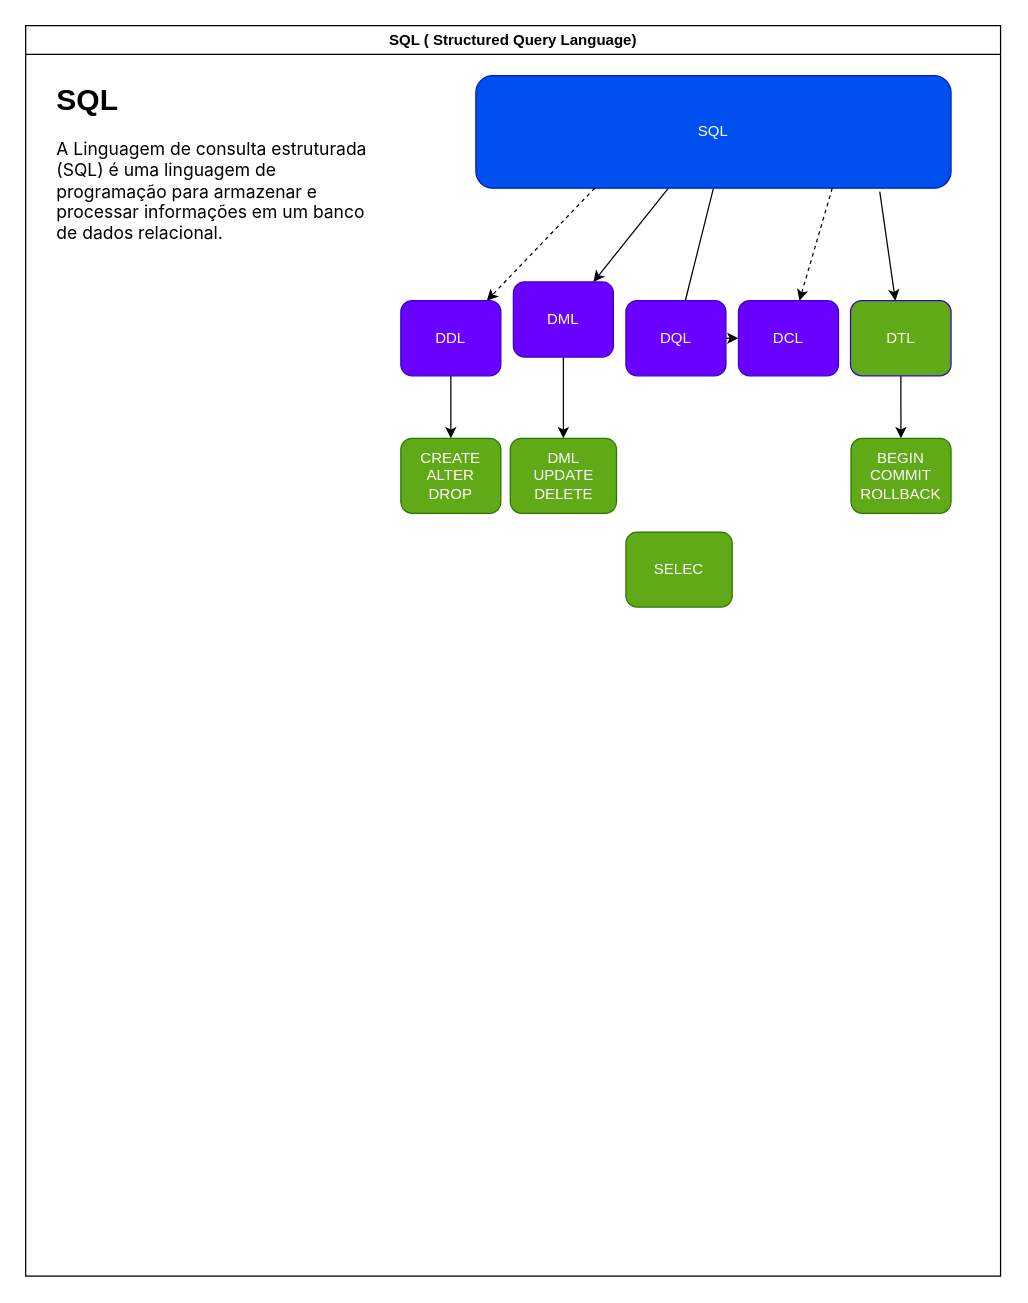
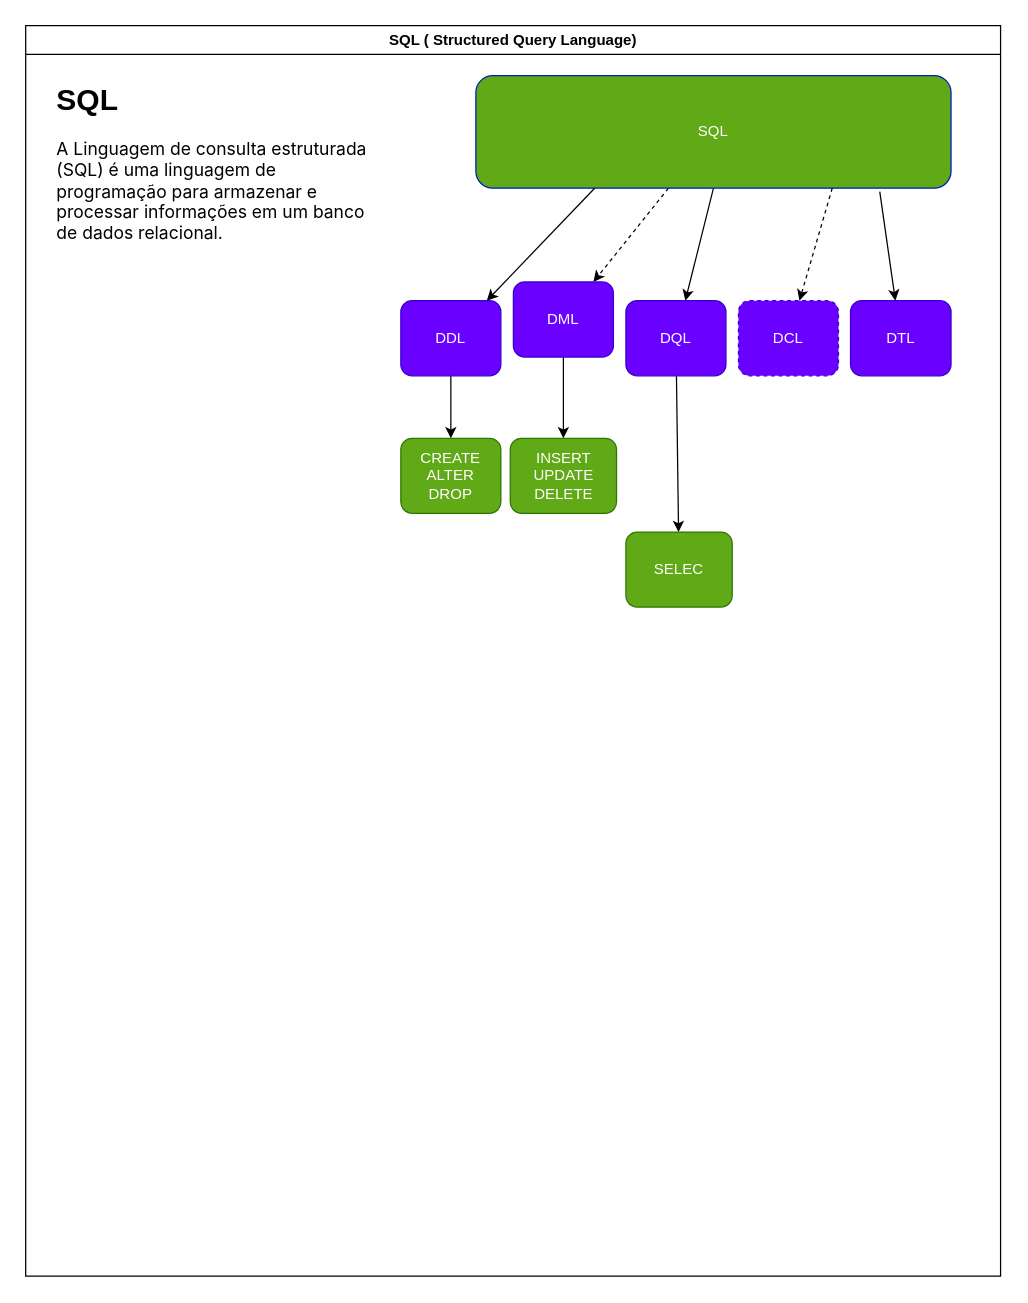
node "SQL": fillcolor #0050ef -> #60a917
edge "SQL" -> "DML": style solid -> dashed
edge "SQL" -> "DDL": style dashed -> solid
edge "SQL" -- "DQL": arrowhead none -> classic
edge "DQL" -> "DCL": now "DQL" -> "SELEC"
node "DCL": style solid -> dashed
node "DTL": fillcolor #60a917 -> #6a00ff
edge "DTL" -> "BEGIN COMMIT ROLLBACK": removed
node "DML UPDATE DELETE": label "DML UPDATE DELETE" -> "INSERT UPDATE DELETE"
node "BEGIN COMMIT ROLLBACK": removed
